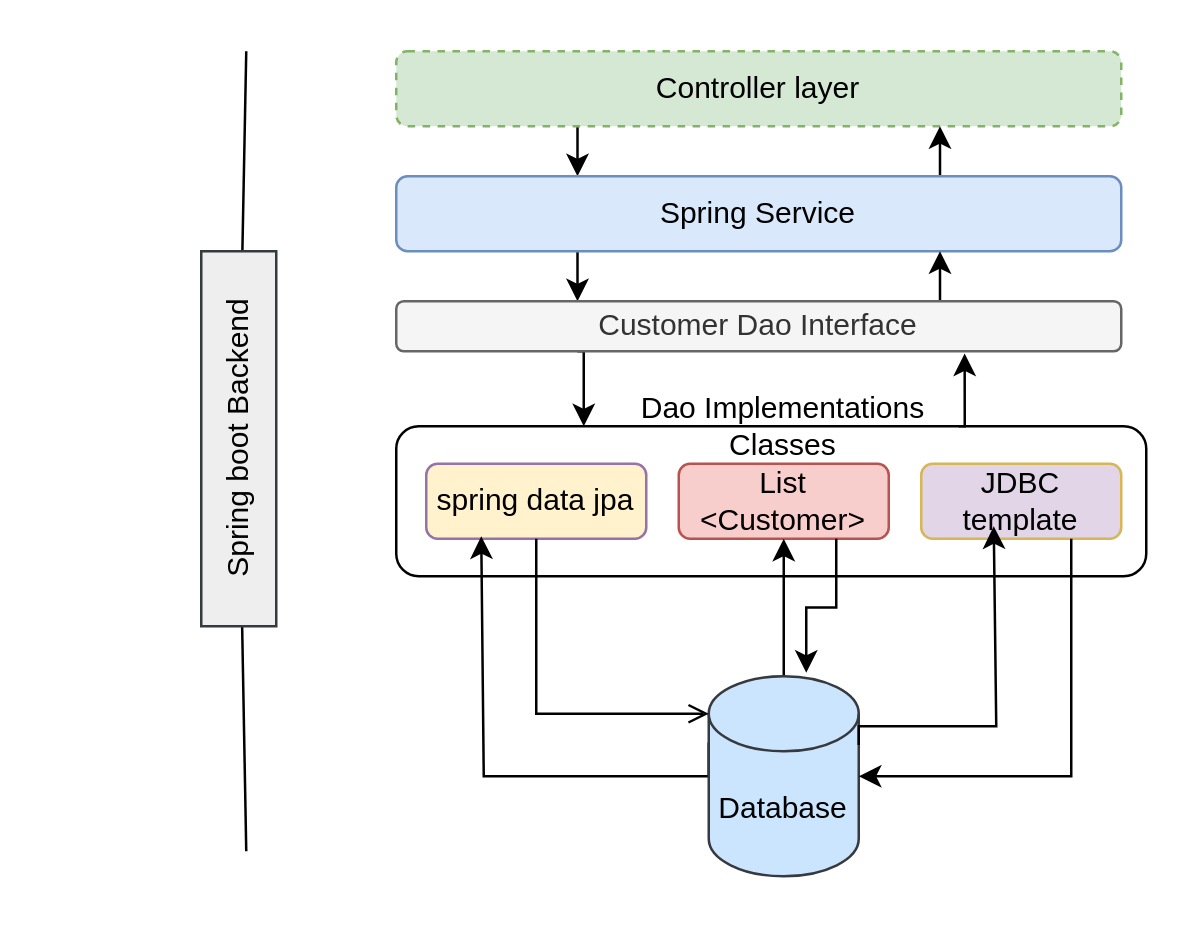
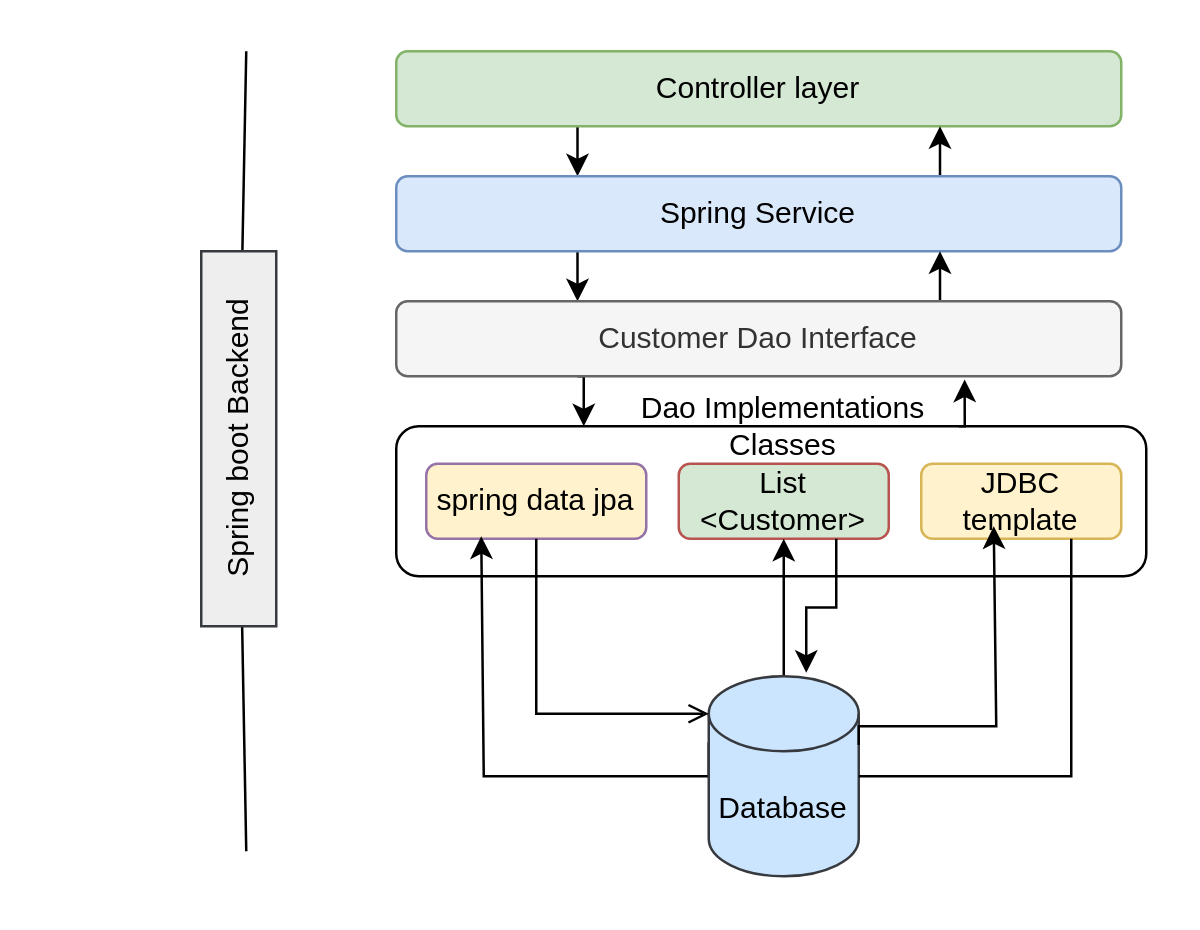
node "Controller layer": style dashed -> solid
node "Customer Dao Interface": size 725x50 -> 725x75
node "List <Customer>": fillcolor #f8cecc -> #d5e8d4
node "JDBC template": fillcolor #e1d5e7 -> #fff2cc
edge "JDBC template" -> "Database": arrowhead classic -> none
